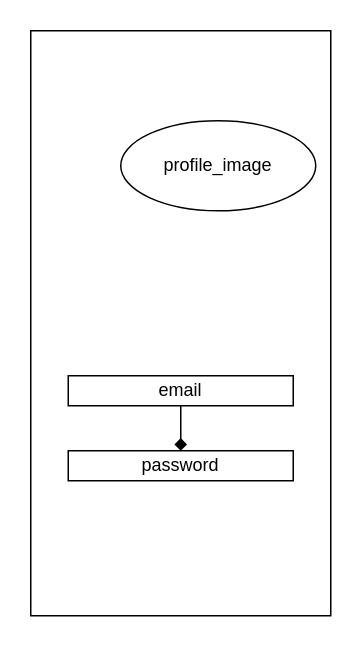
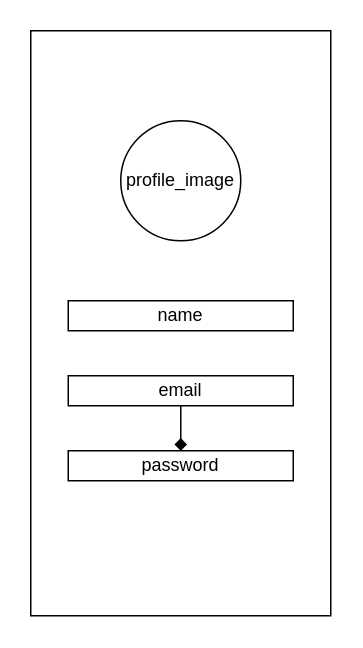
node "profile_image": size 195x90 -> 120x120
node "name": added
